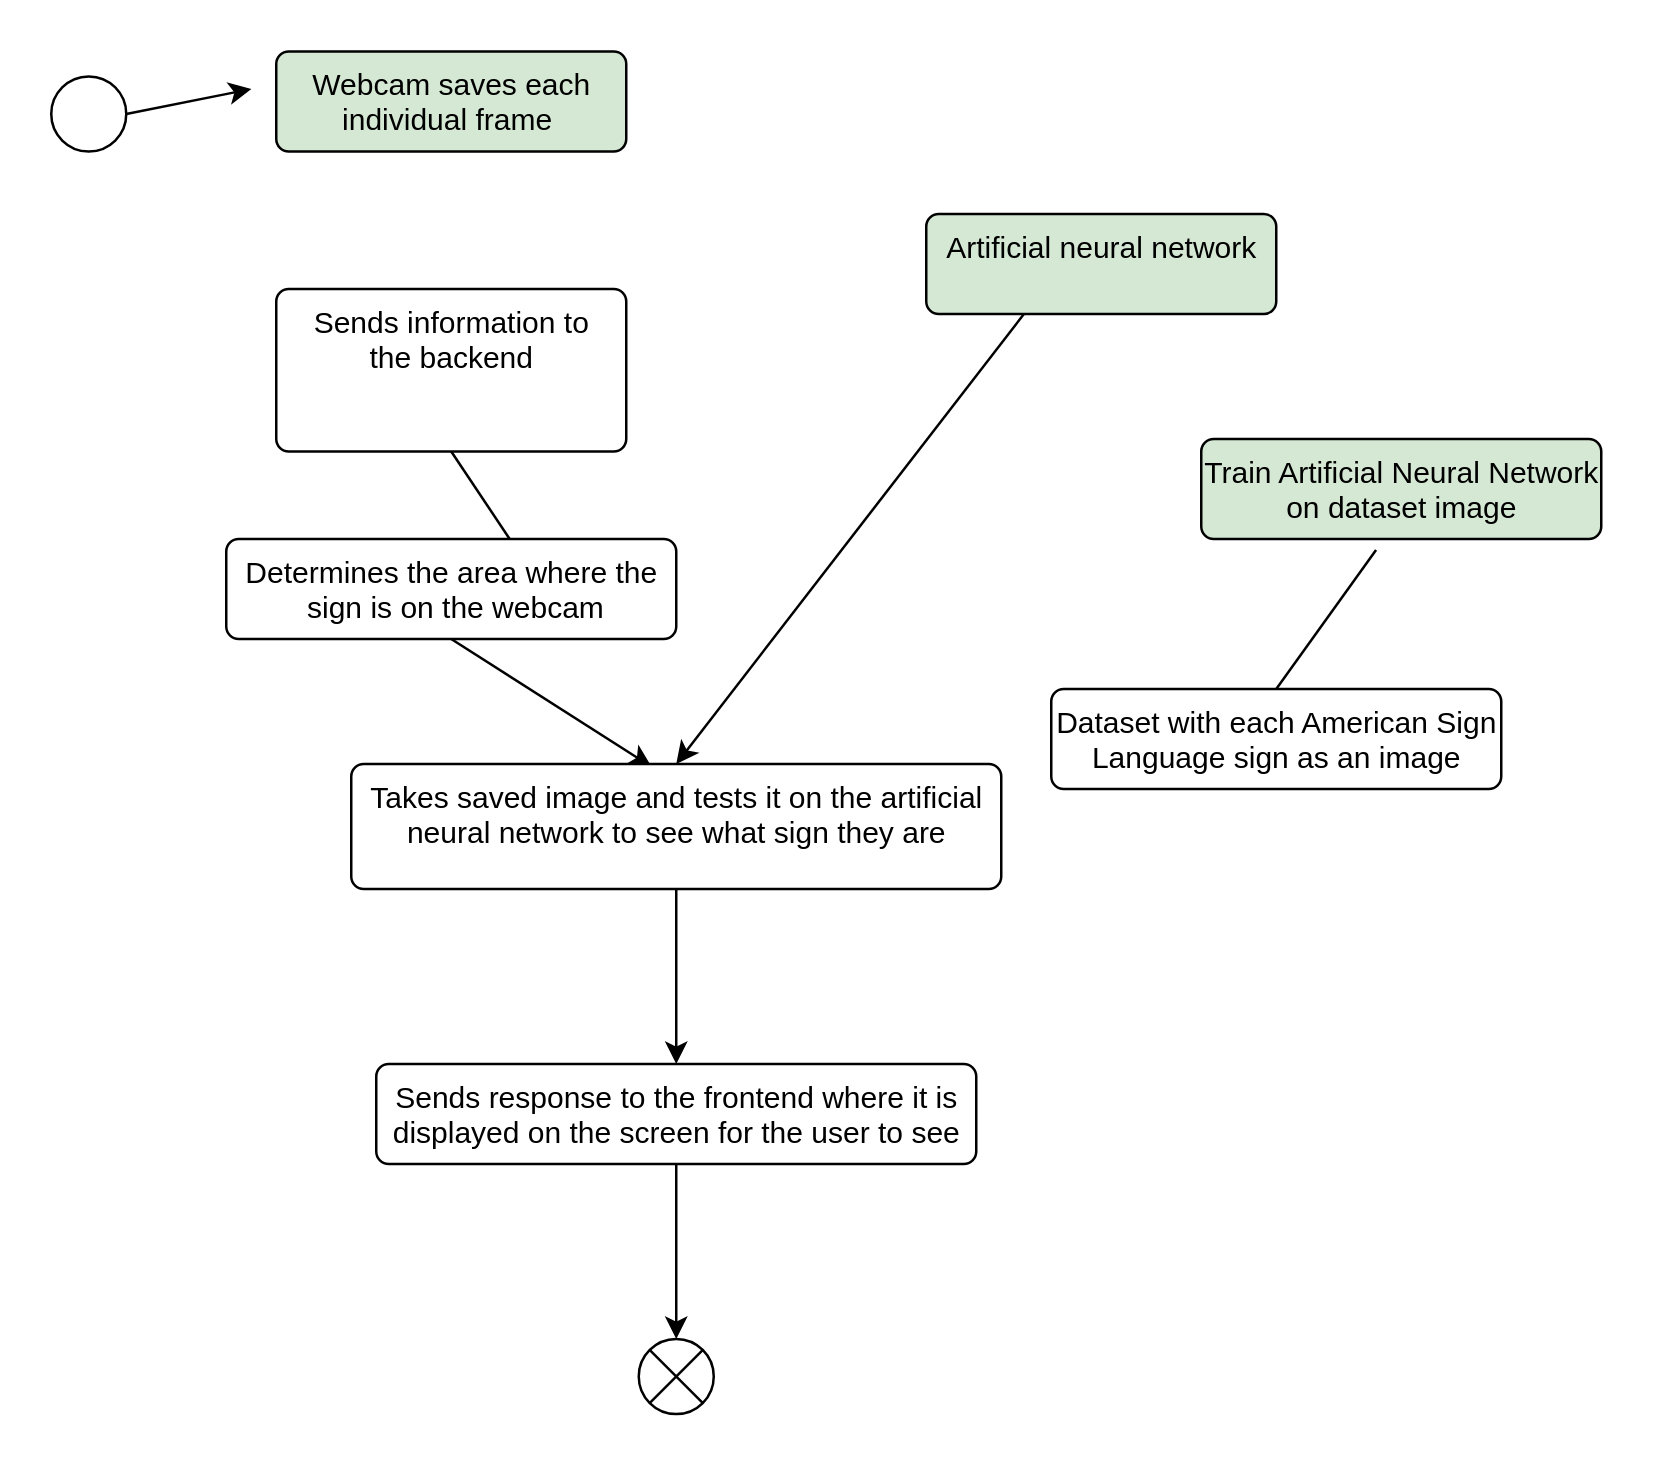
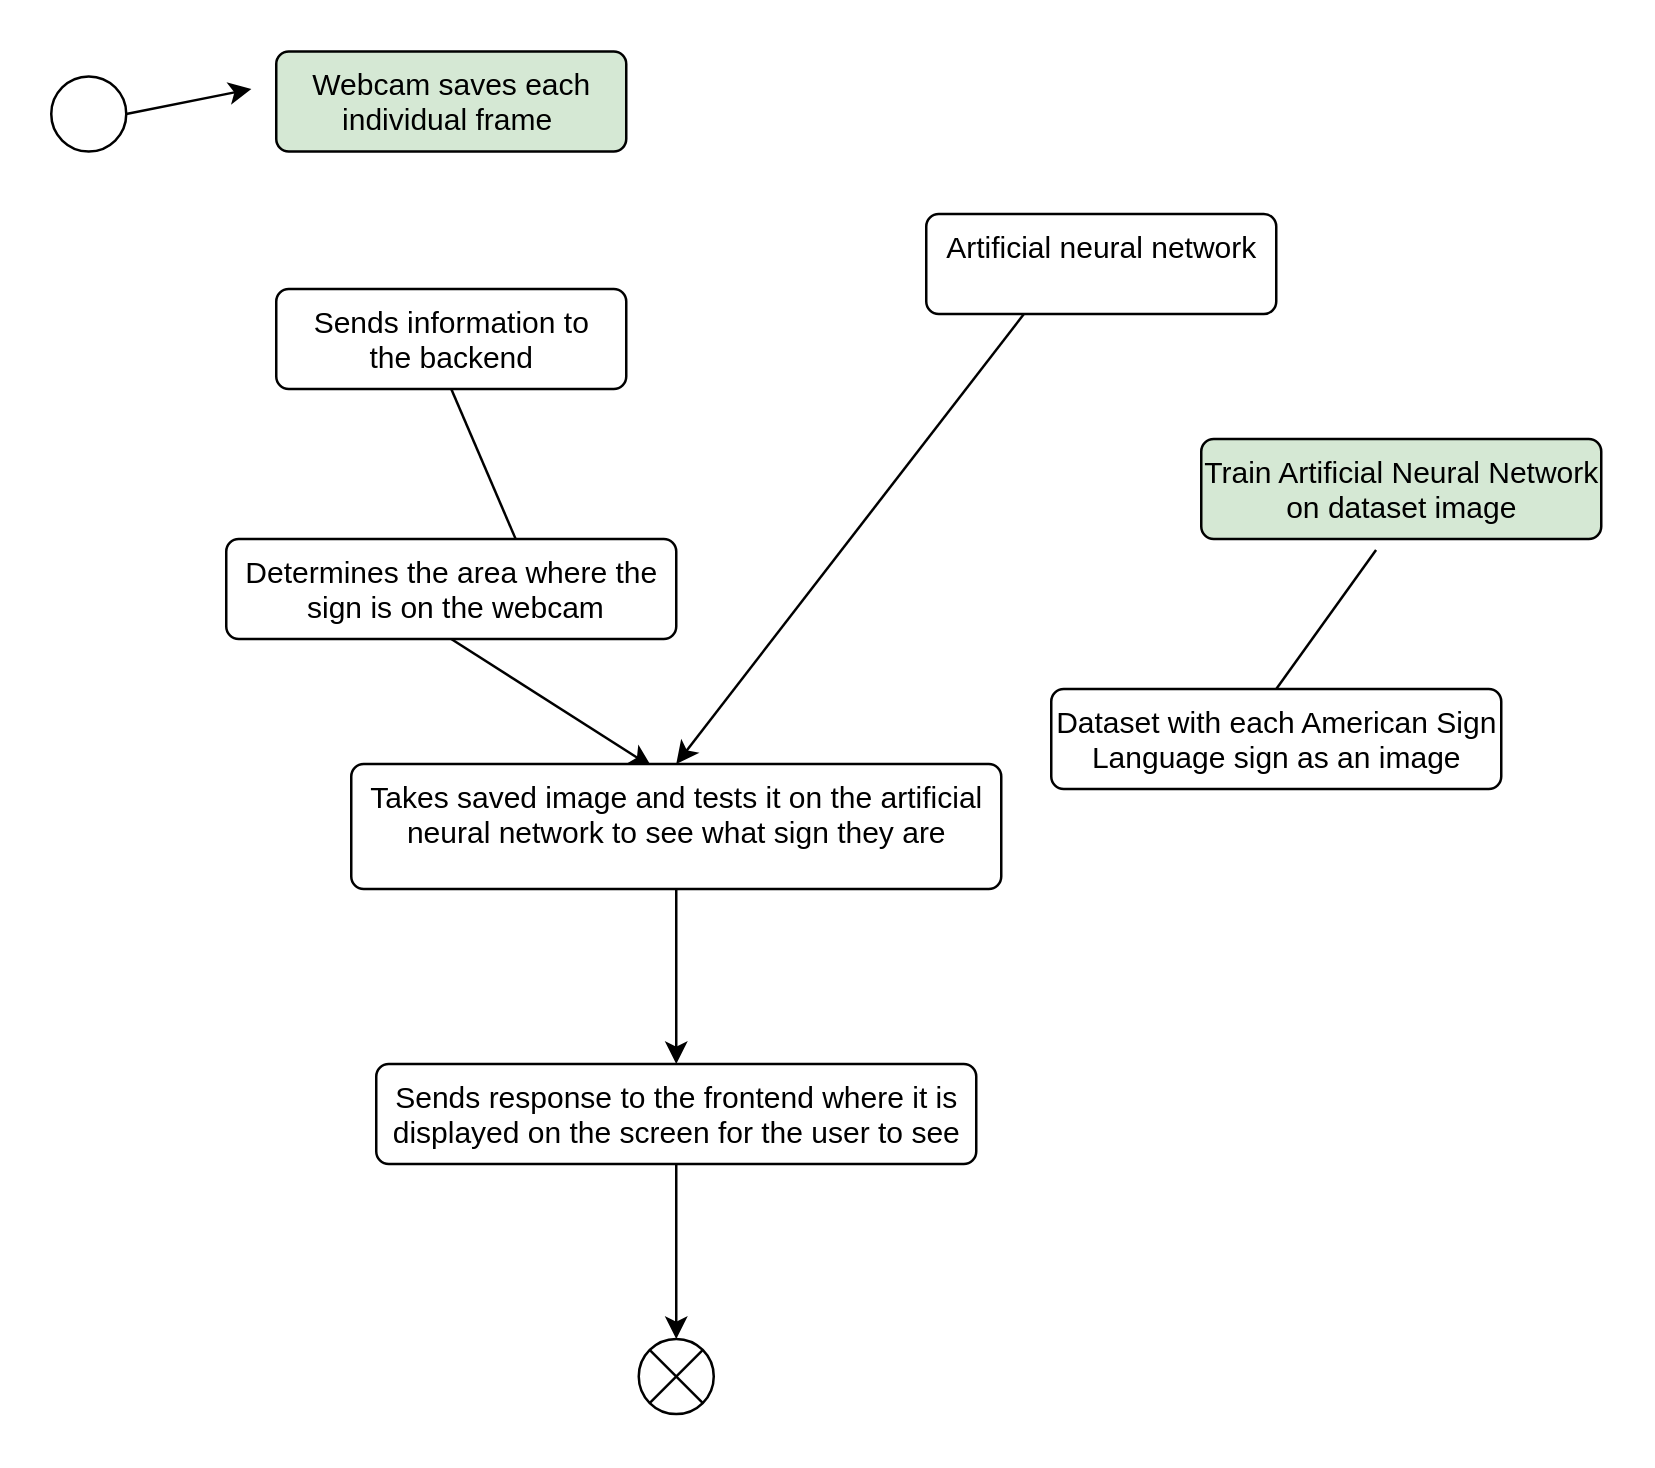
node "Artificial neural network": fillcolor #d5e8d4 -> #ffffff
node "Sends information to the backend": size 350x163 -> 350x100
